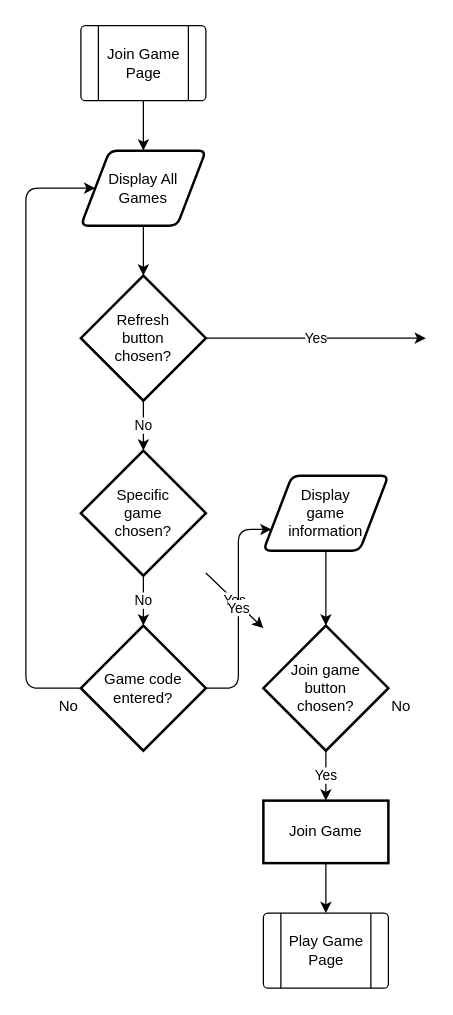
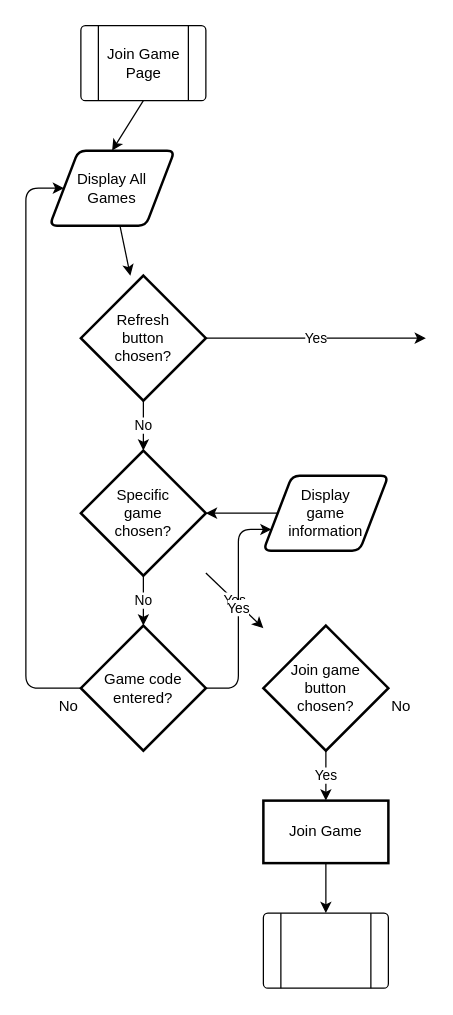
node "Display All Games": moved (143, 188) -> (112, 188)
edge "Display game information" -> "Join game button chosen?": now "Display game information" -> "Specific game chosen?"
node "Play Game Page": removed
